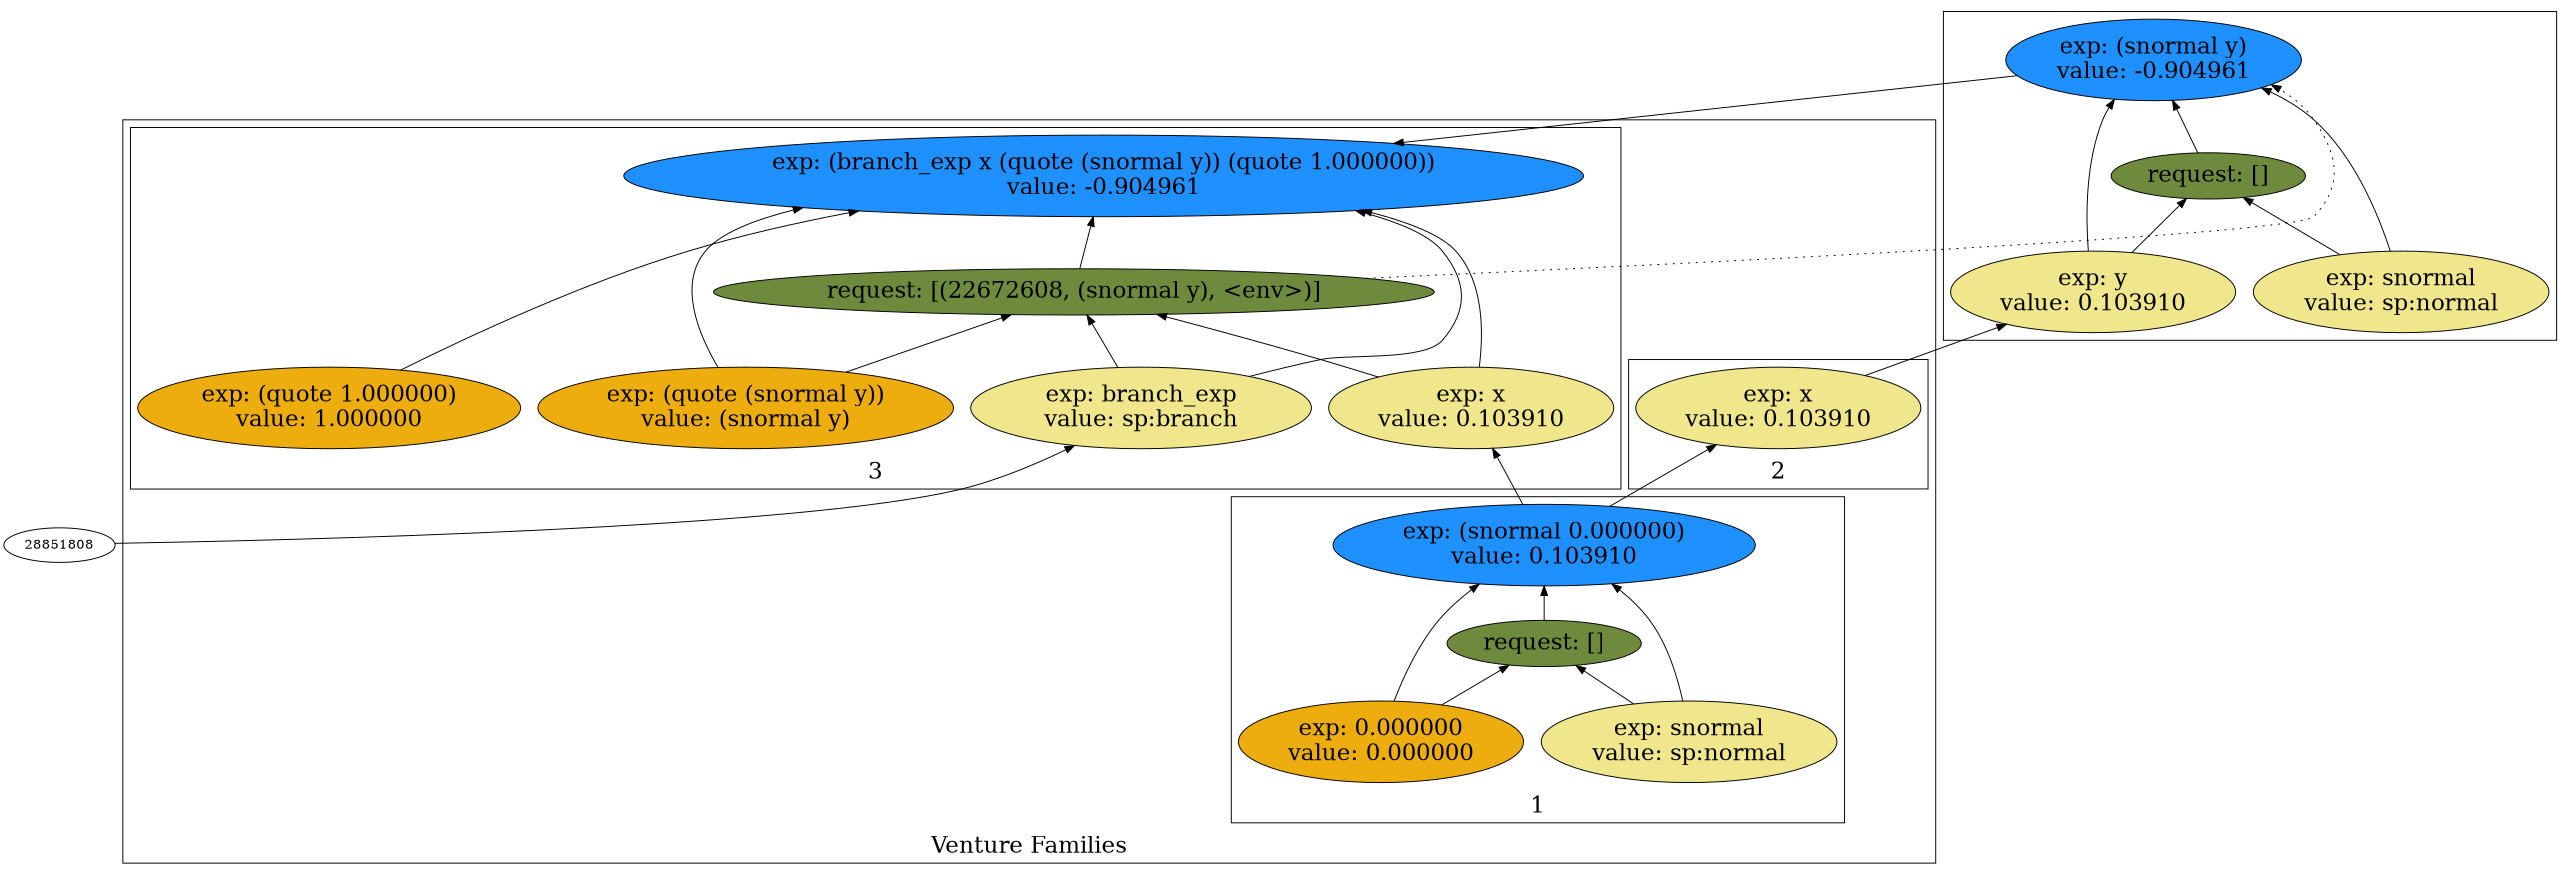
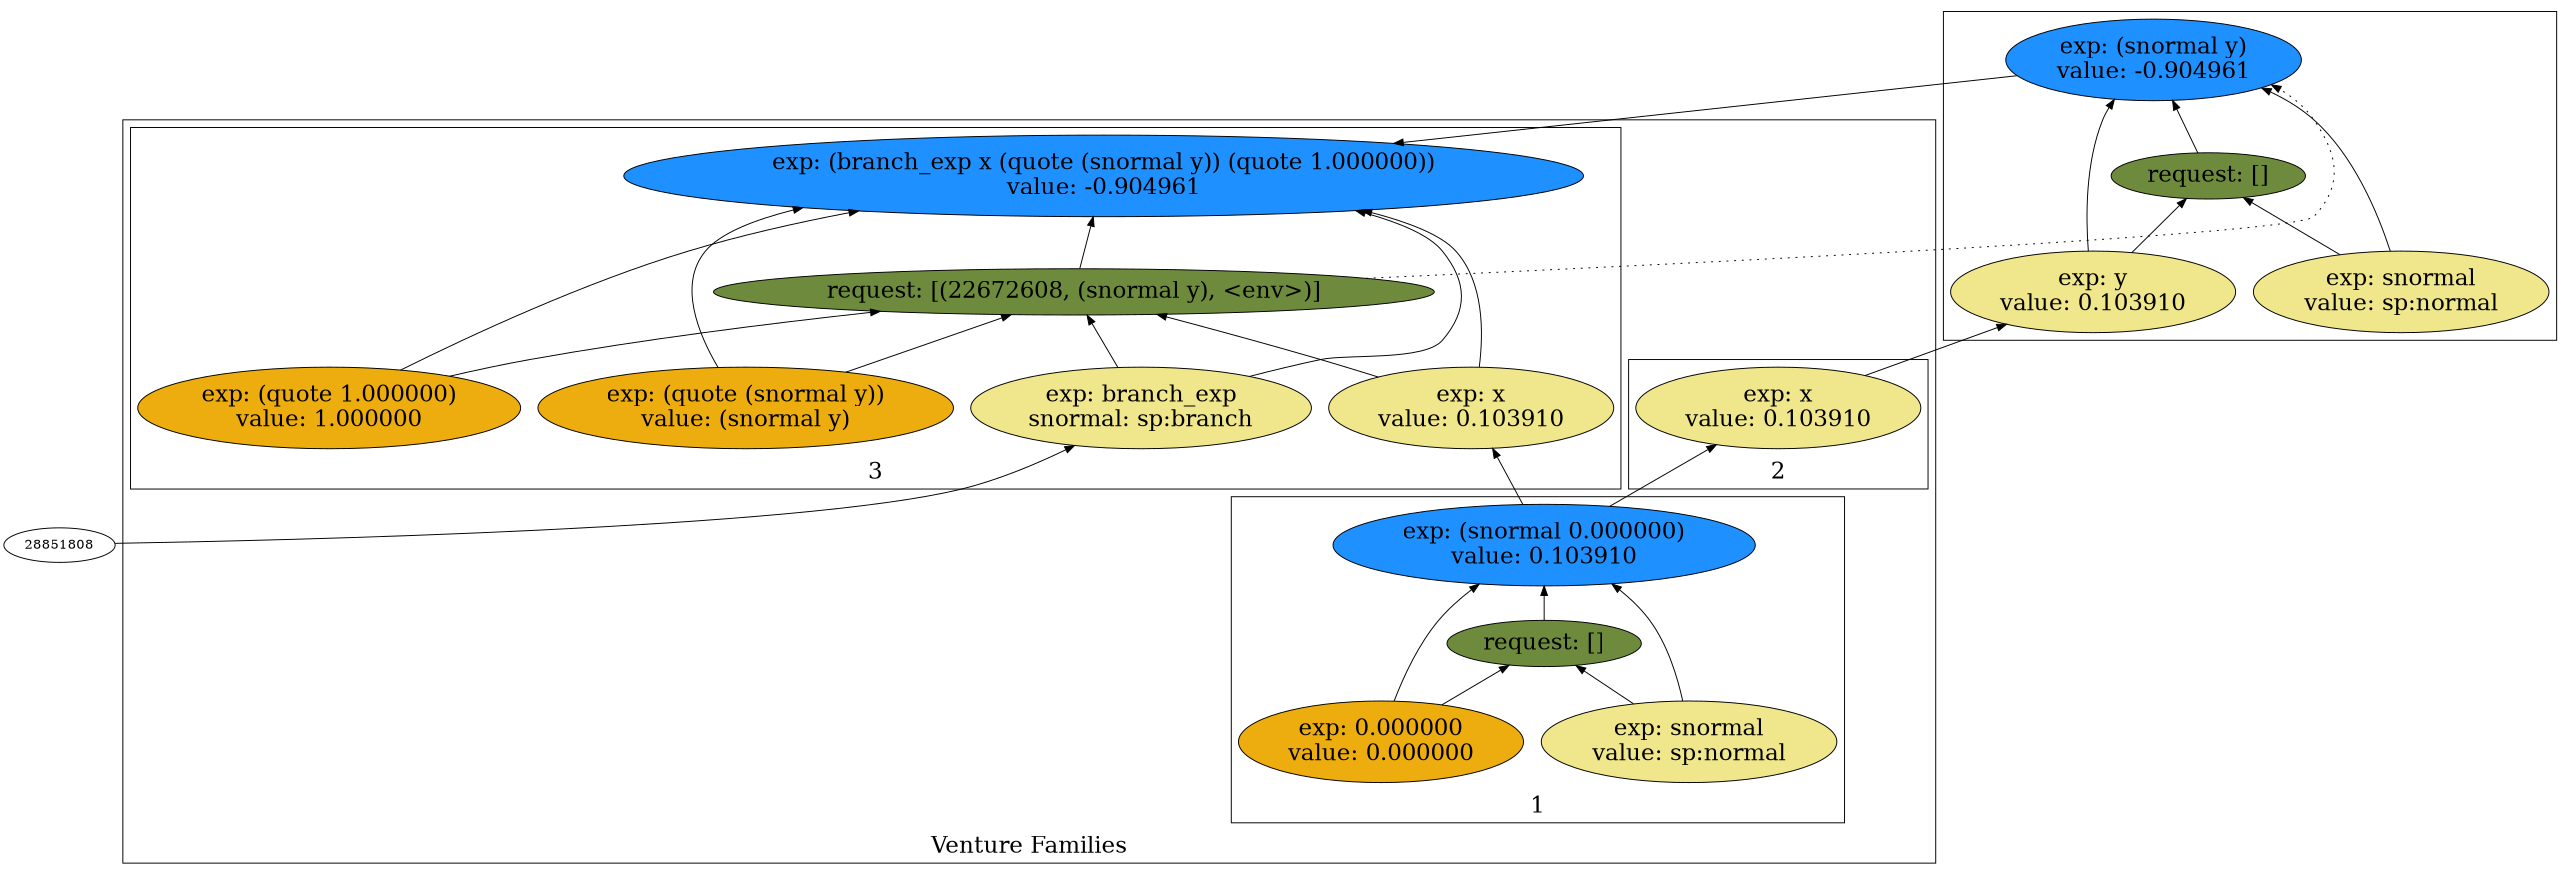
edge "exp: (quote 1.000000) value: 1.000000" -> "request: [(22672608, (snormal y), <env>)]": added
node "exp: branch_exp value: sp:branch": label "exp: branch_exp value: sp:branch" -> "exp: branch_exp snormal: sp:branch"
